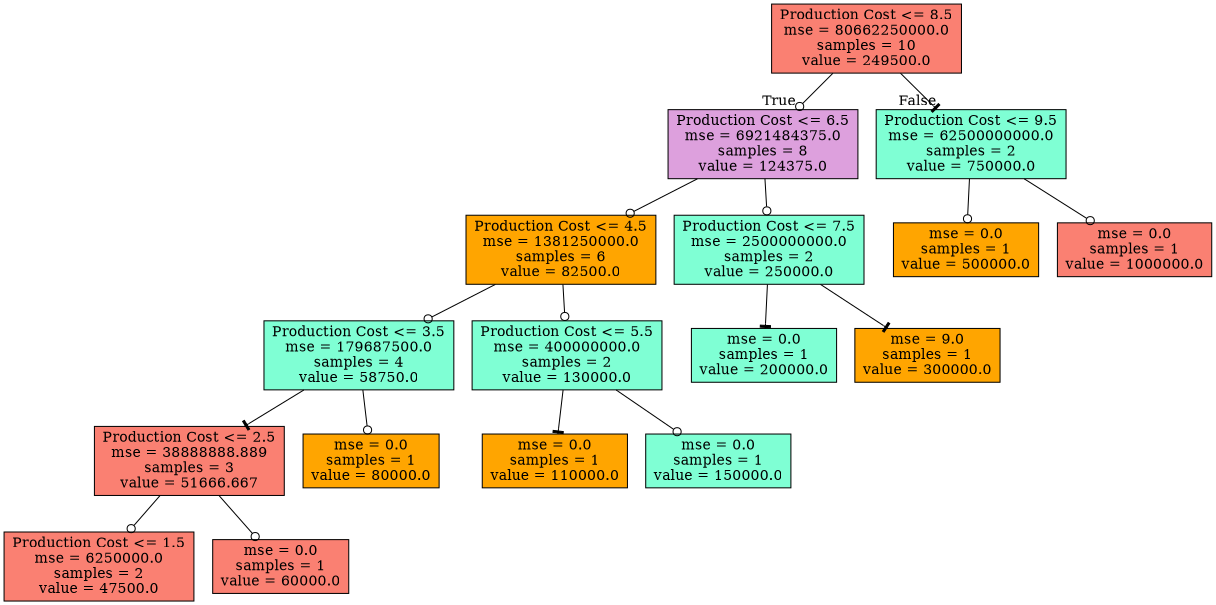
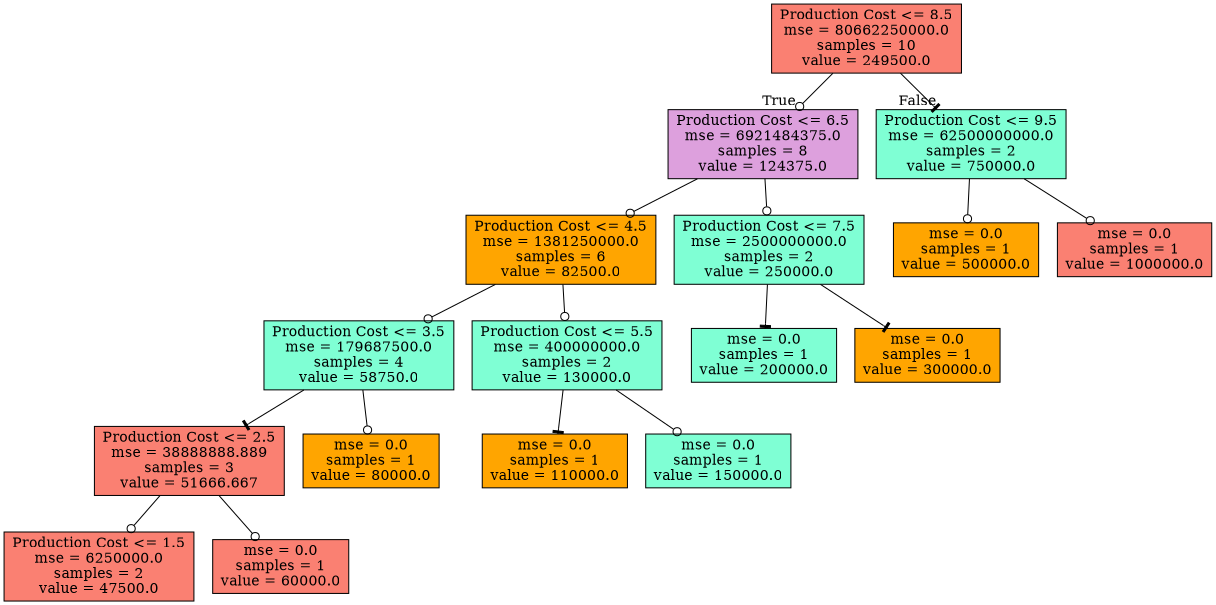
node "mse = 9.0 samples = 1 value = 300000.0": label "mse = 9.0 samples = 1 value = 300000.0" -> "mse = 0.0 samples = 1 value = 300000.0"
